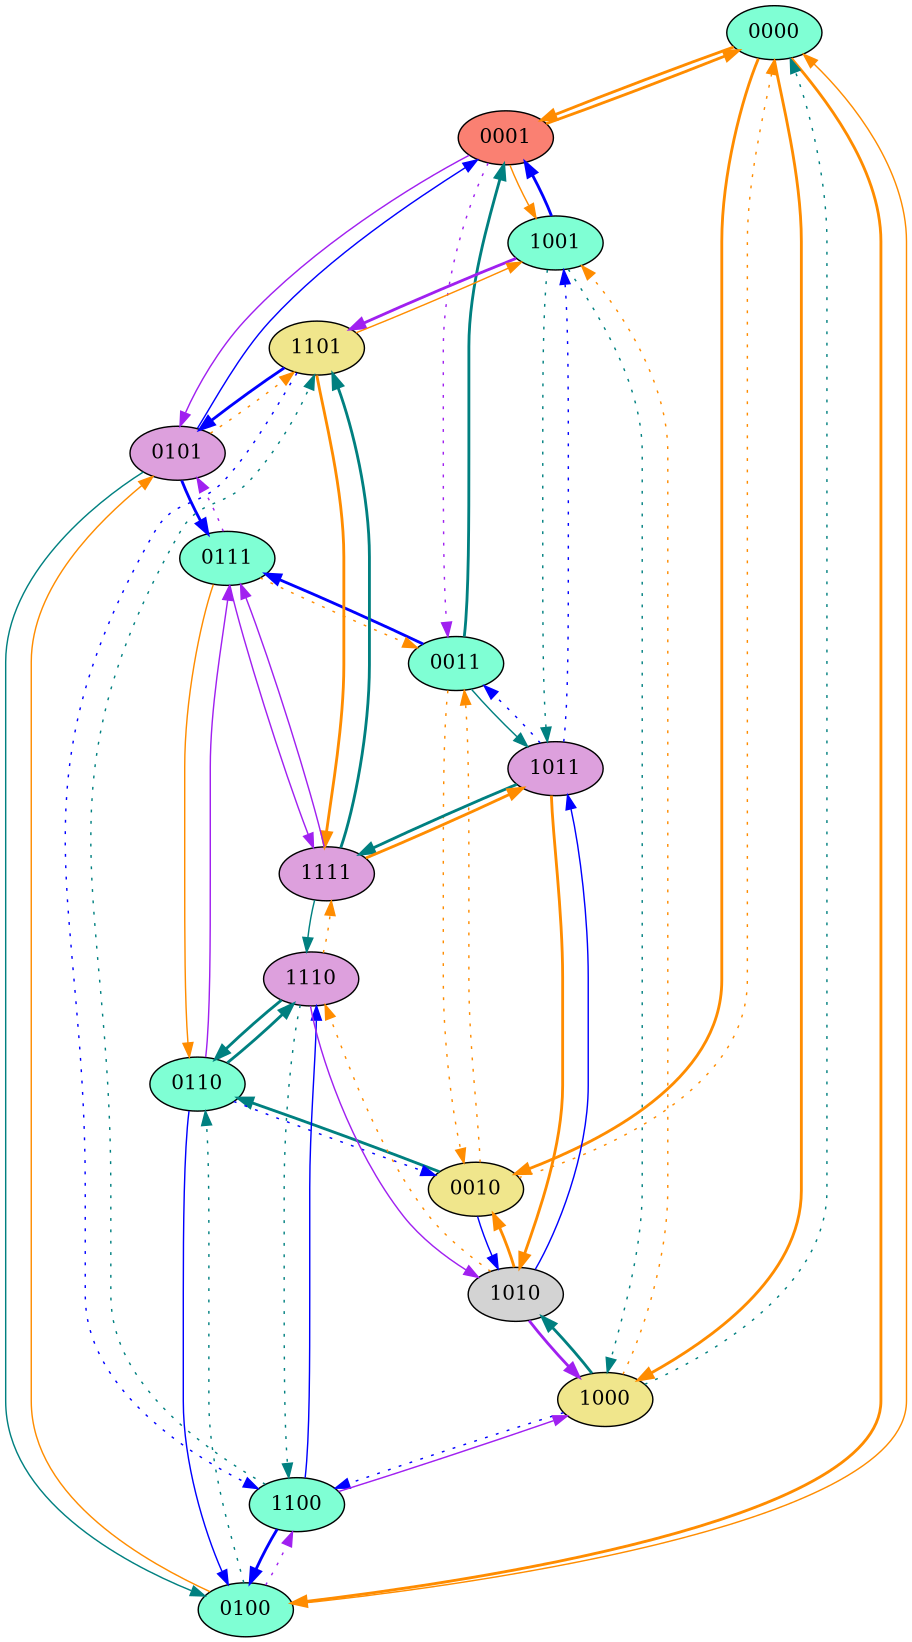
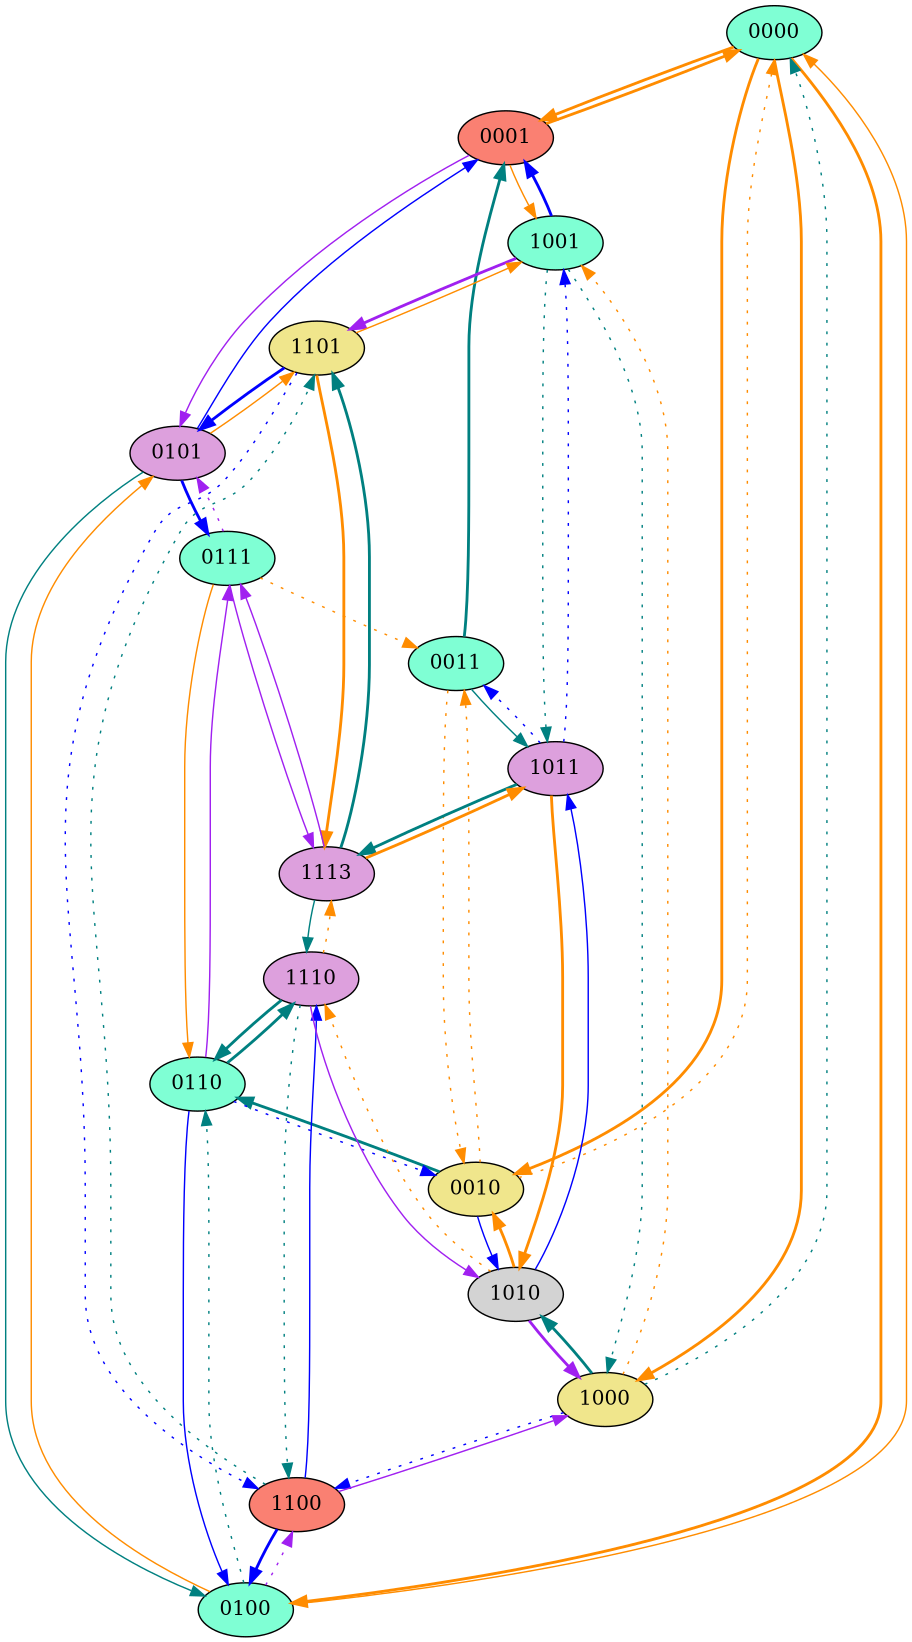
edge "0001" -> "0011": removed
edge "0101" -> "1101": style dotted -> solid
edge "0011" -> "0111": removed
node "1111": label "1111" -> "1113"
node "1100": fillcolor aquamarine -> salmon
